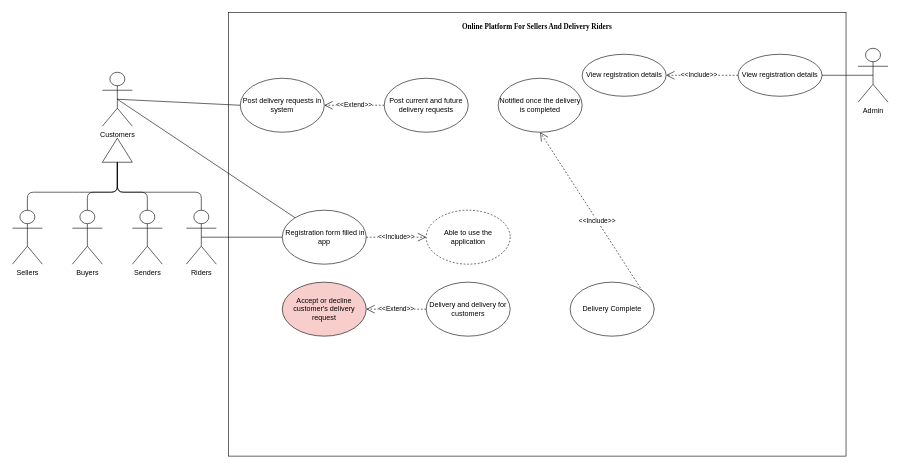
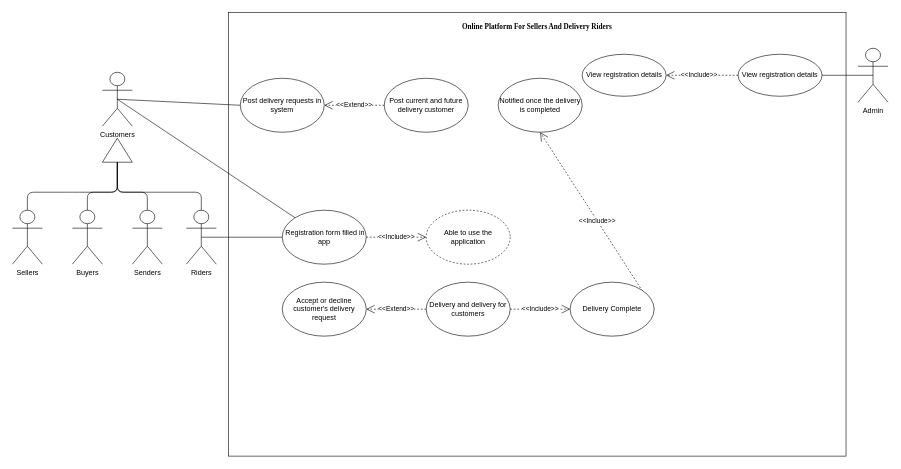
node "Post current and future delivery requests": label "Post current and future delivery requests" -> "Post current and future delivery customer"
node "Accept or decline customer's delivery request": fillcolor #f8cecc -> #ffffff
edge "Delivery and delivery for customers" -> "Delivery Complete": added, label "<<Include>>"
